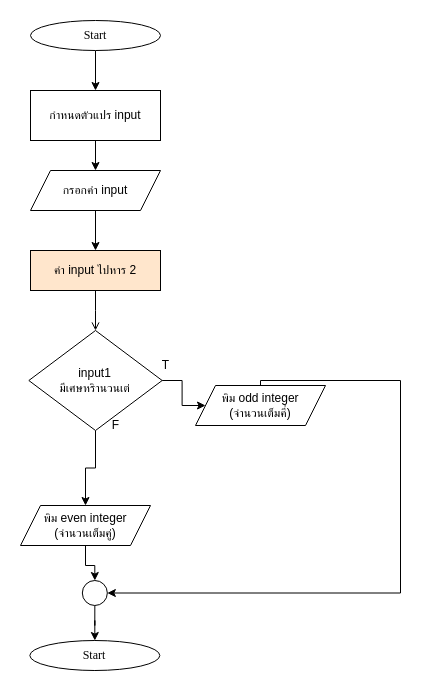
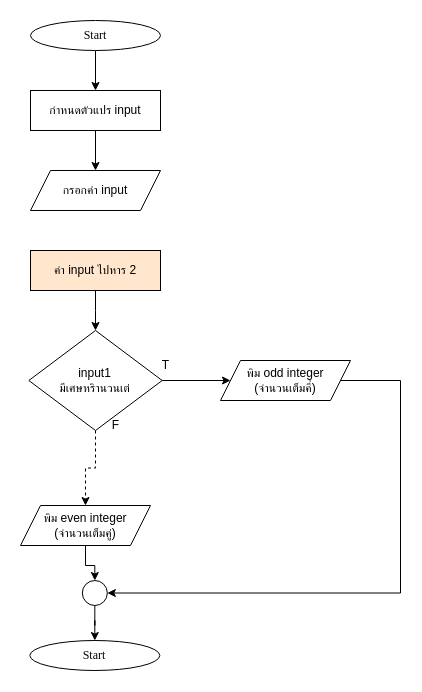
node "กำหนดตัวแปร input": size 130x50 -> 130x40
edge "กรอกค่า input" -> "คำ input ไปหาร 2": removed
edge "คำ input ไปหาร 2" -> "input1 มีเศษหริานวนเต่": arrowhead open -> classic
node "พิม odd integer (จํานวนเต็มคี่)": moved (261, 406) -> (286, 381)
edge "input1 มีเศษหริานวนเต่" -> "พิม even integer (จํานวนเต็มคู่)": style solid -> dashed
